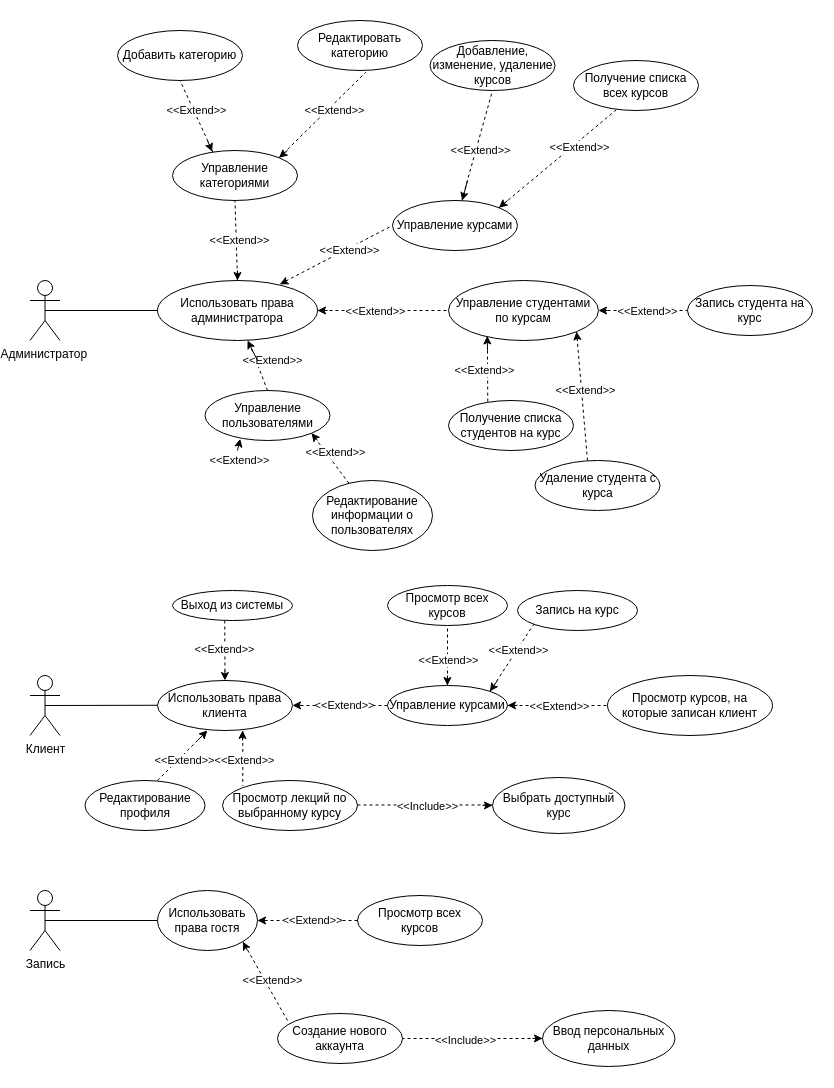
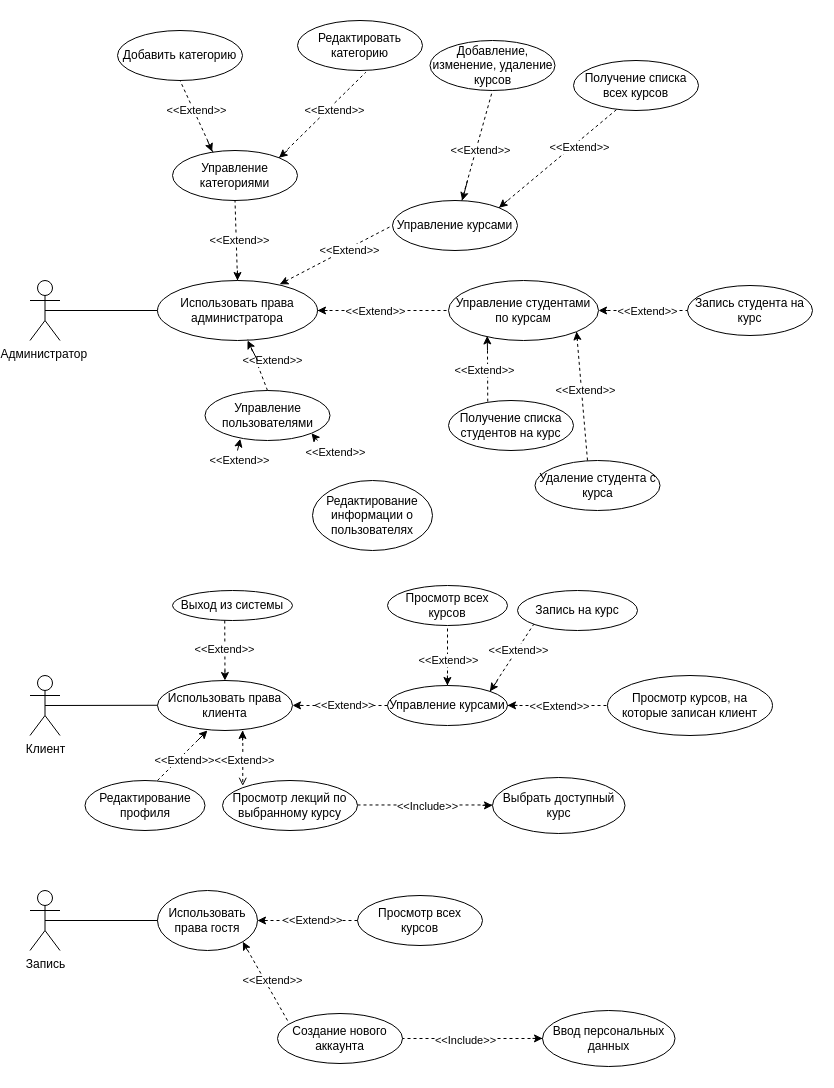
edge "Управление пользователями" -- "Редактирование информации о пользователях": removed
edge "Использовать права клиента" -- "Просмотр лекций по выбранному курсу": arrowhead none -> open
